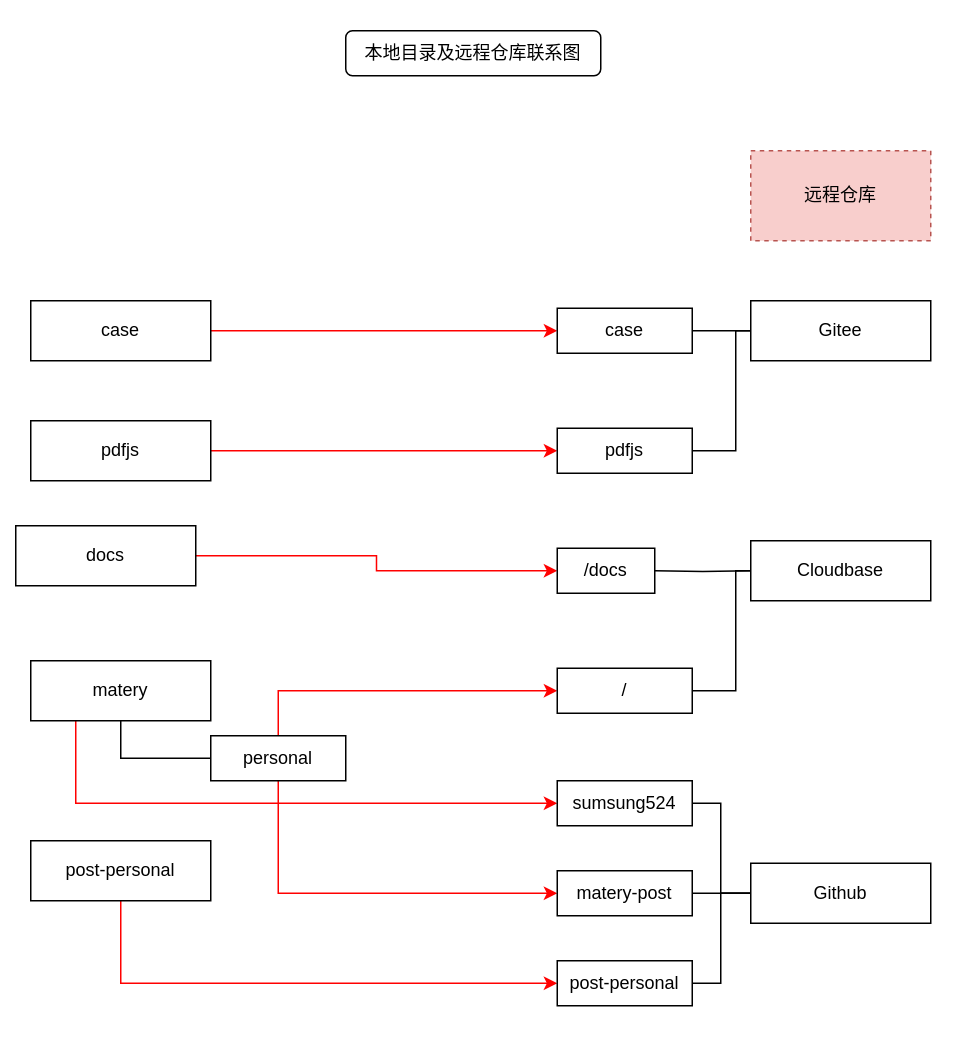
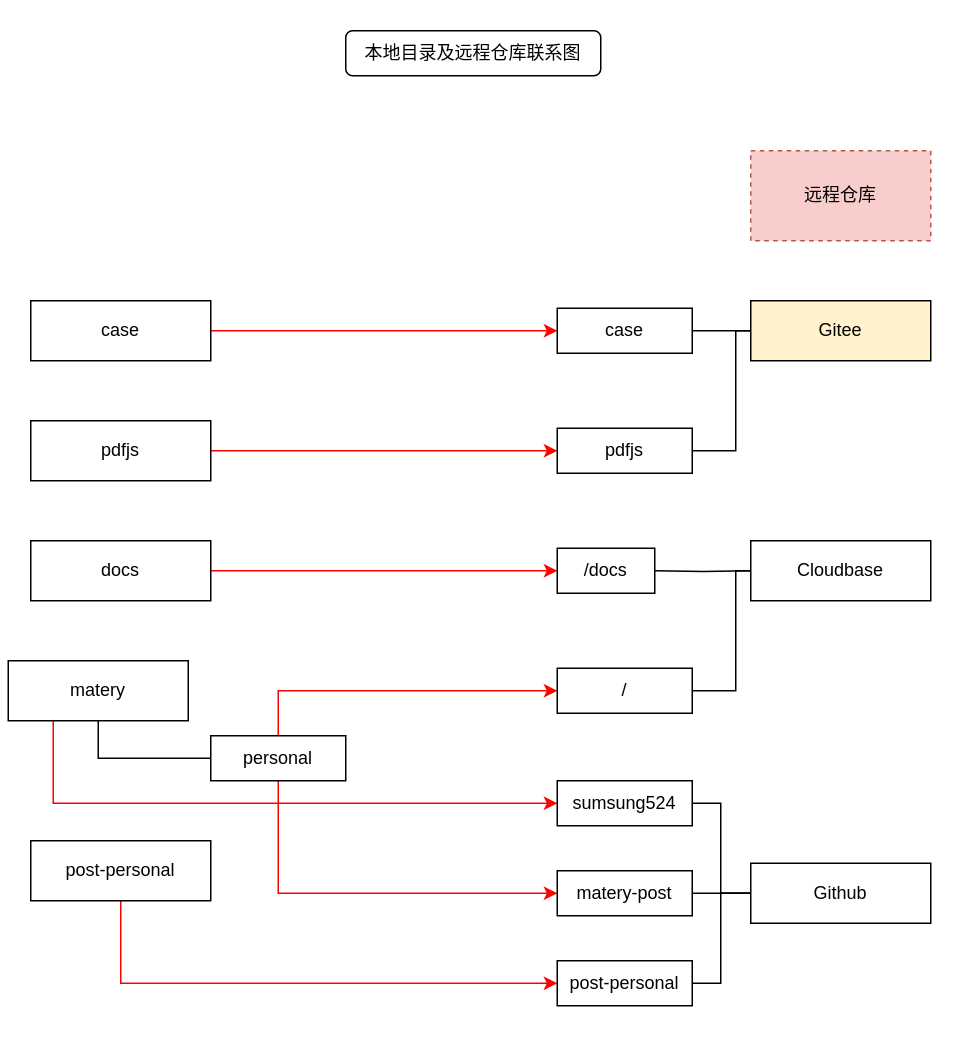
node "Gitee": fillcolor #ffffff -> #fff2cc
node "docs": moved (106, 556) -> (121, 571)
node "matery": moved (121, 691) -> (98, 691)
